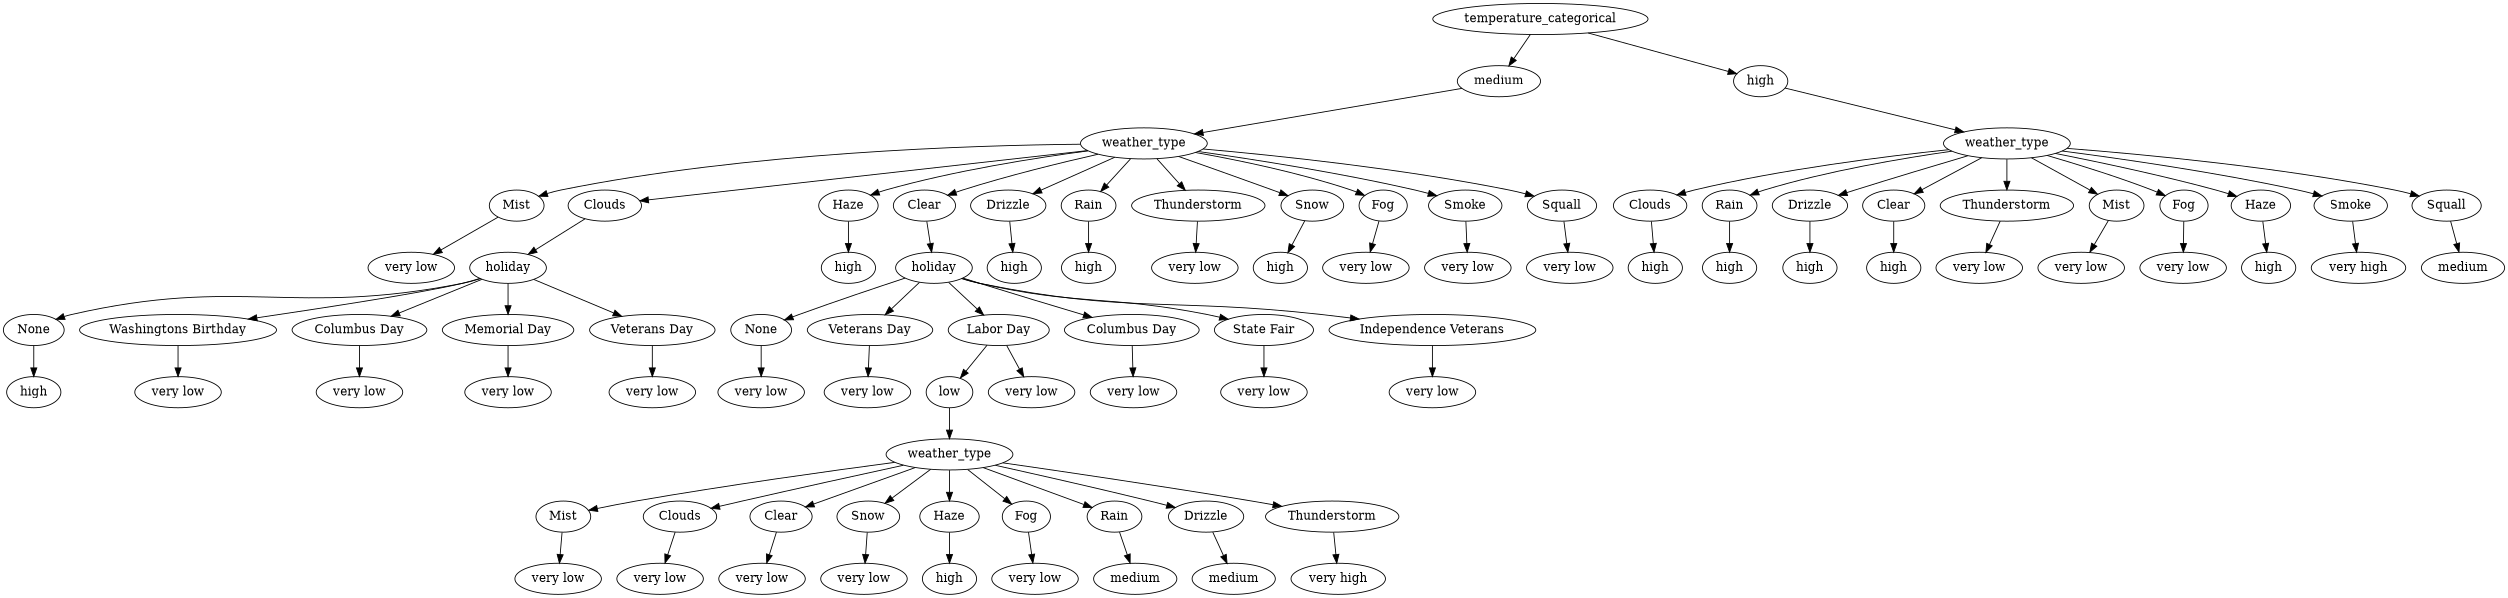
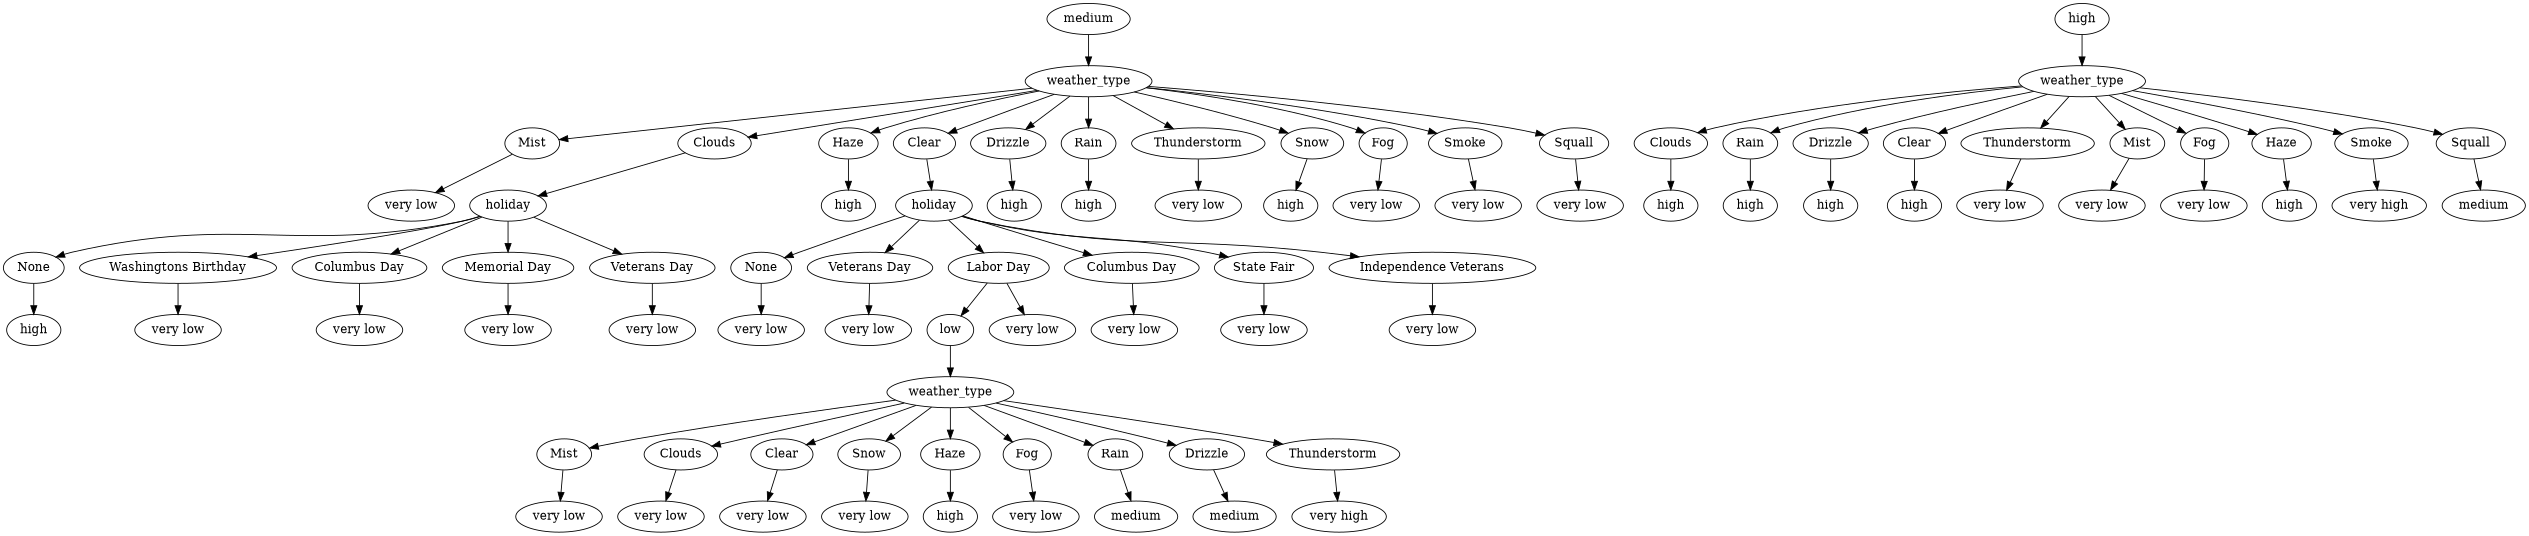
node "temperature_categorical": removed
